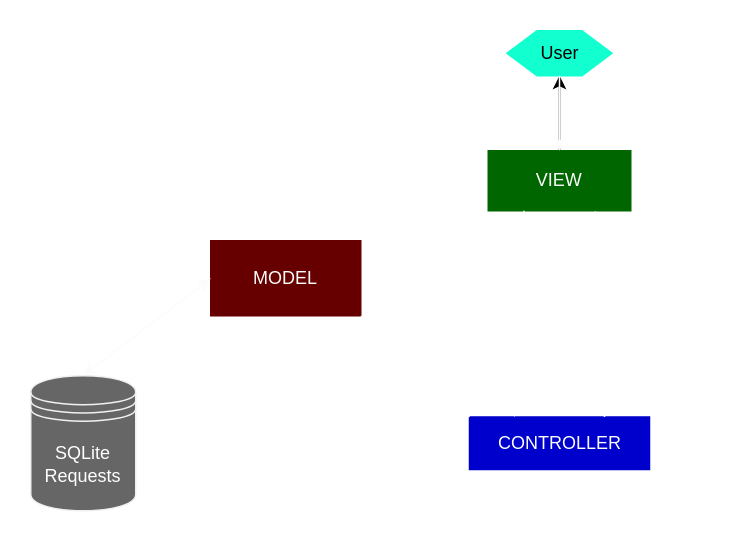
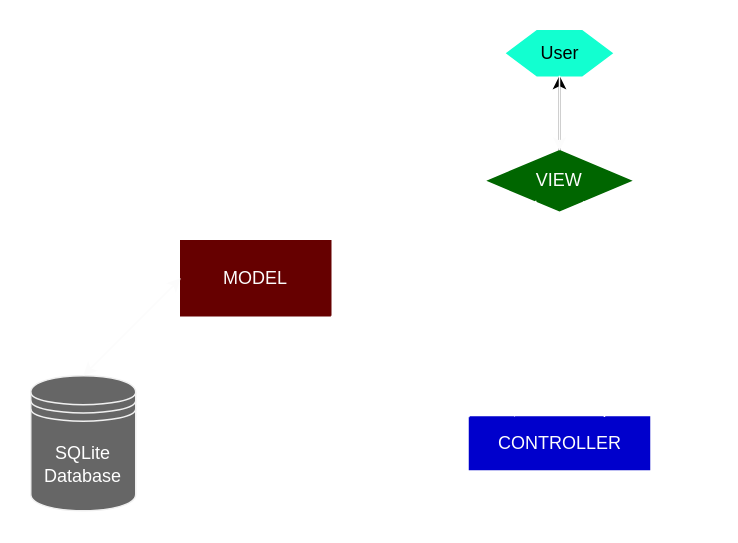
node "VIEW": shape rectangle -> diamond
node "MODEL": moved (286, 278) -> (256, 278)
node "SQLite Requests": label "SQLite Requests" -> "SQLite Database"
